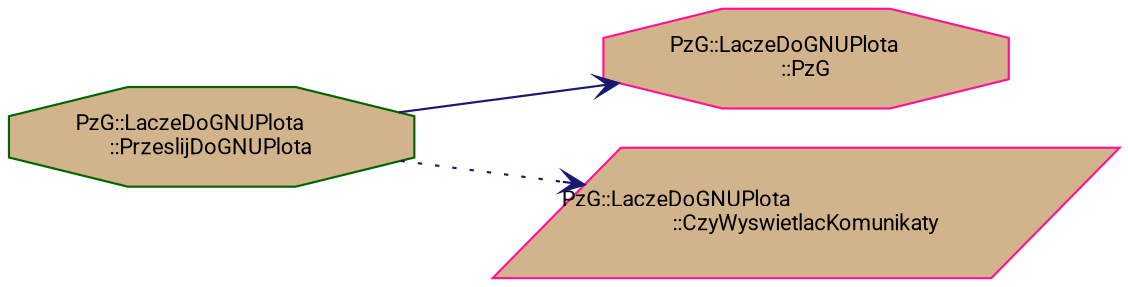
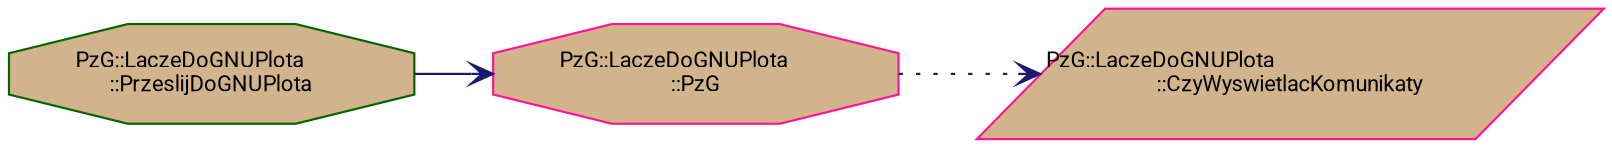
edge "PzG::LaczeDoGNUPlota ::PrzeslijDoGNUPlota" -> "PzG::LaczeDoGNUPlota ::CzyWyswietlacKomunikaty": now "PzG::LaczeDoGNUPlota ::PzG" -> "PzG::LaczeDoGNUPlota ::CzyWyswietlacKomunikaty"
